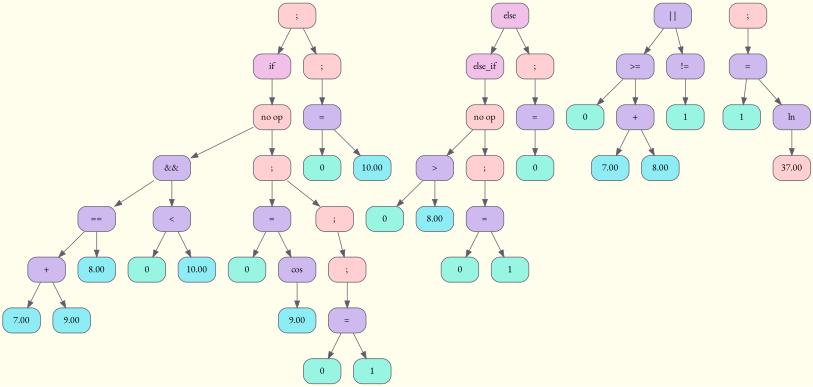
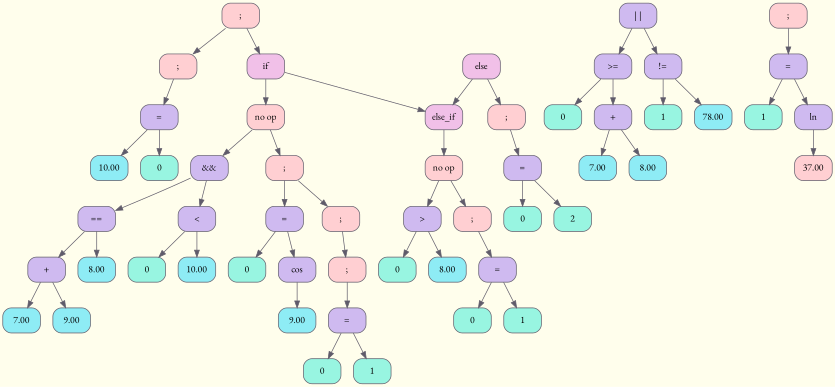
edge "if" -> "else_if": added
node "78.00": added
node "2": added
